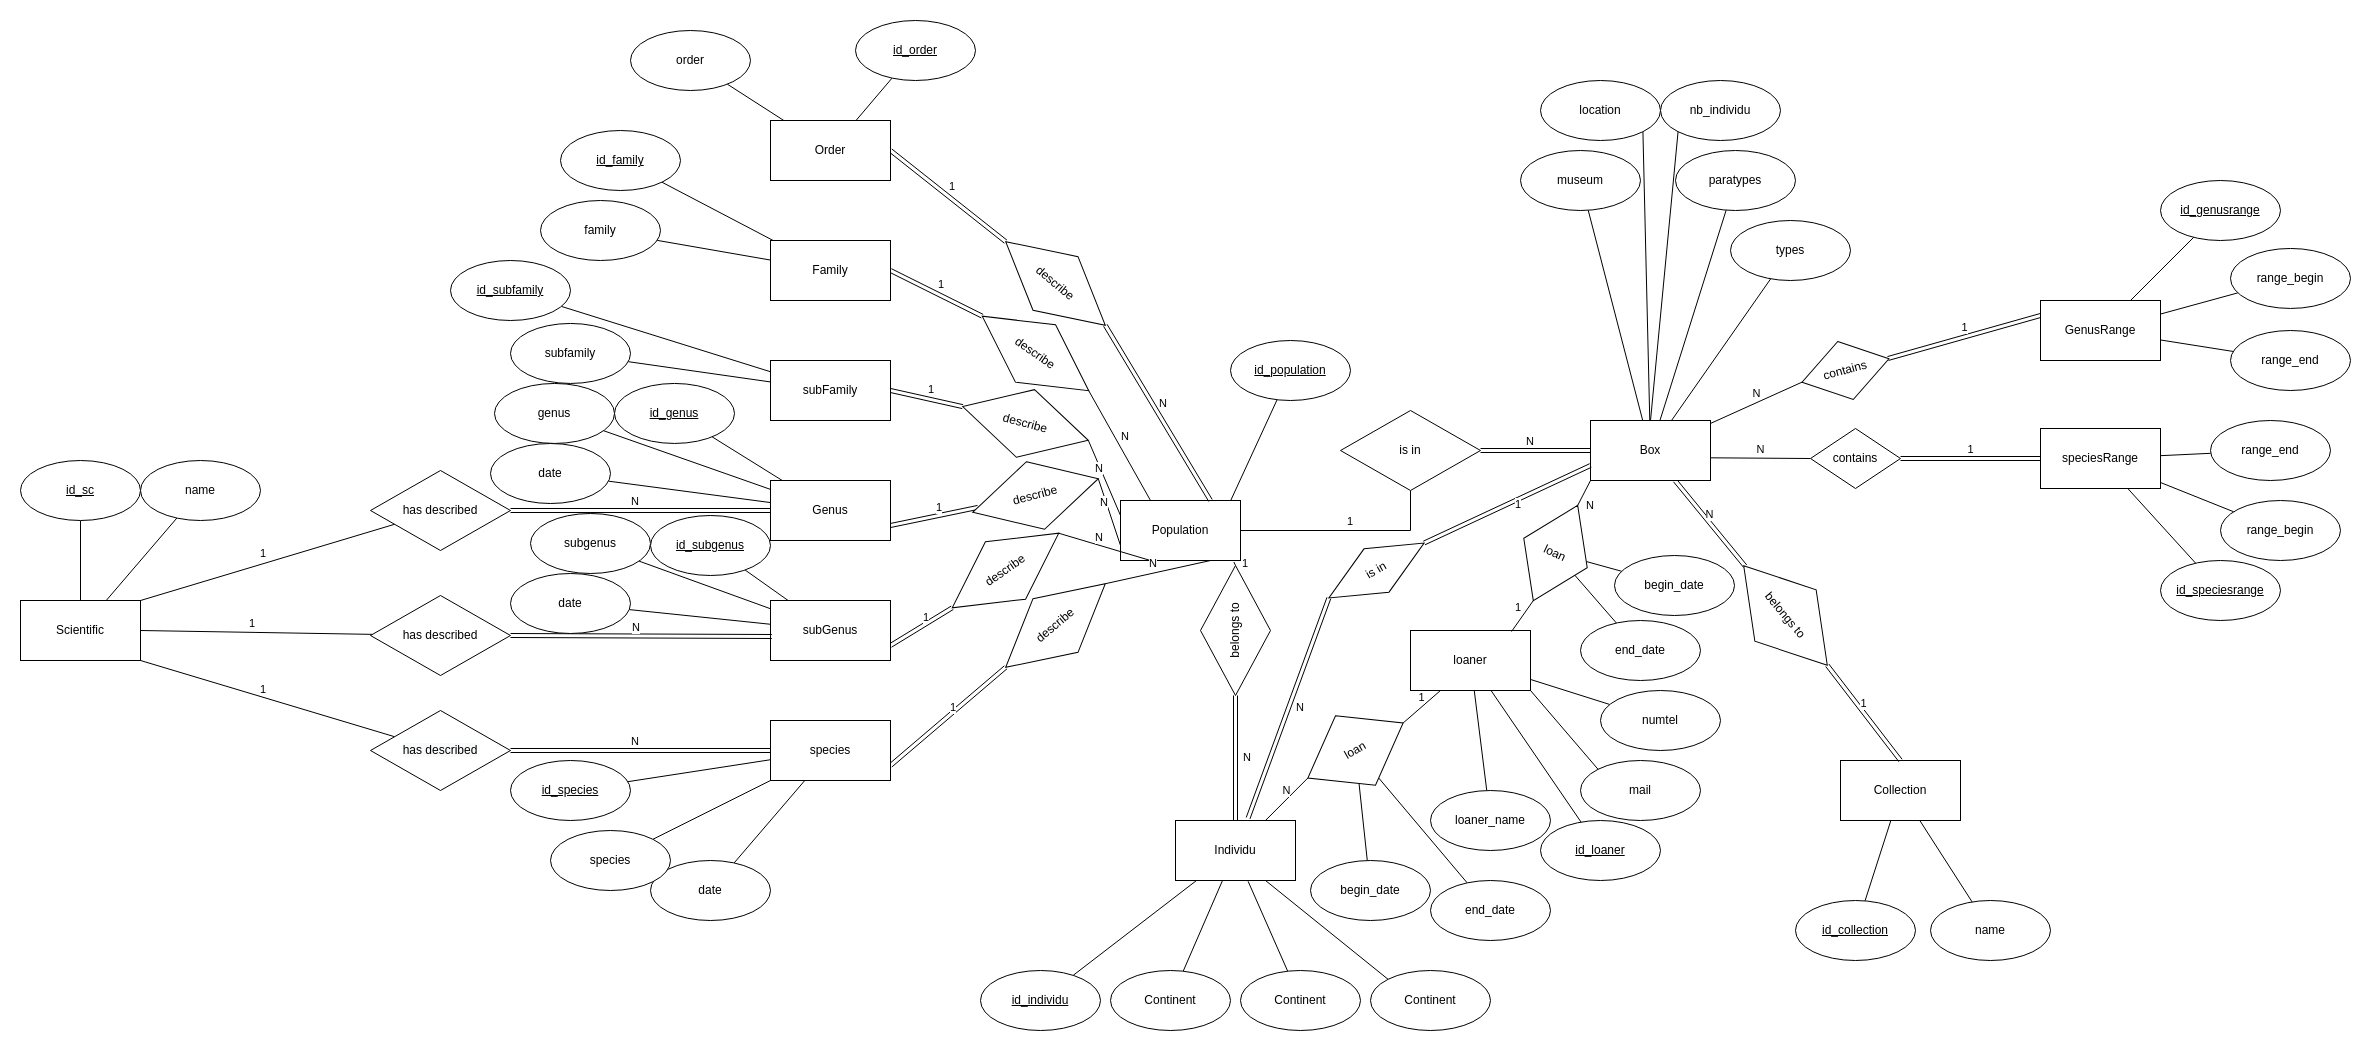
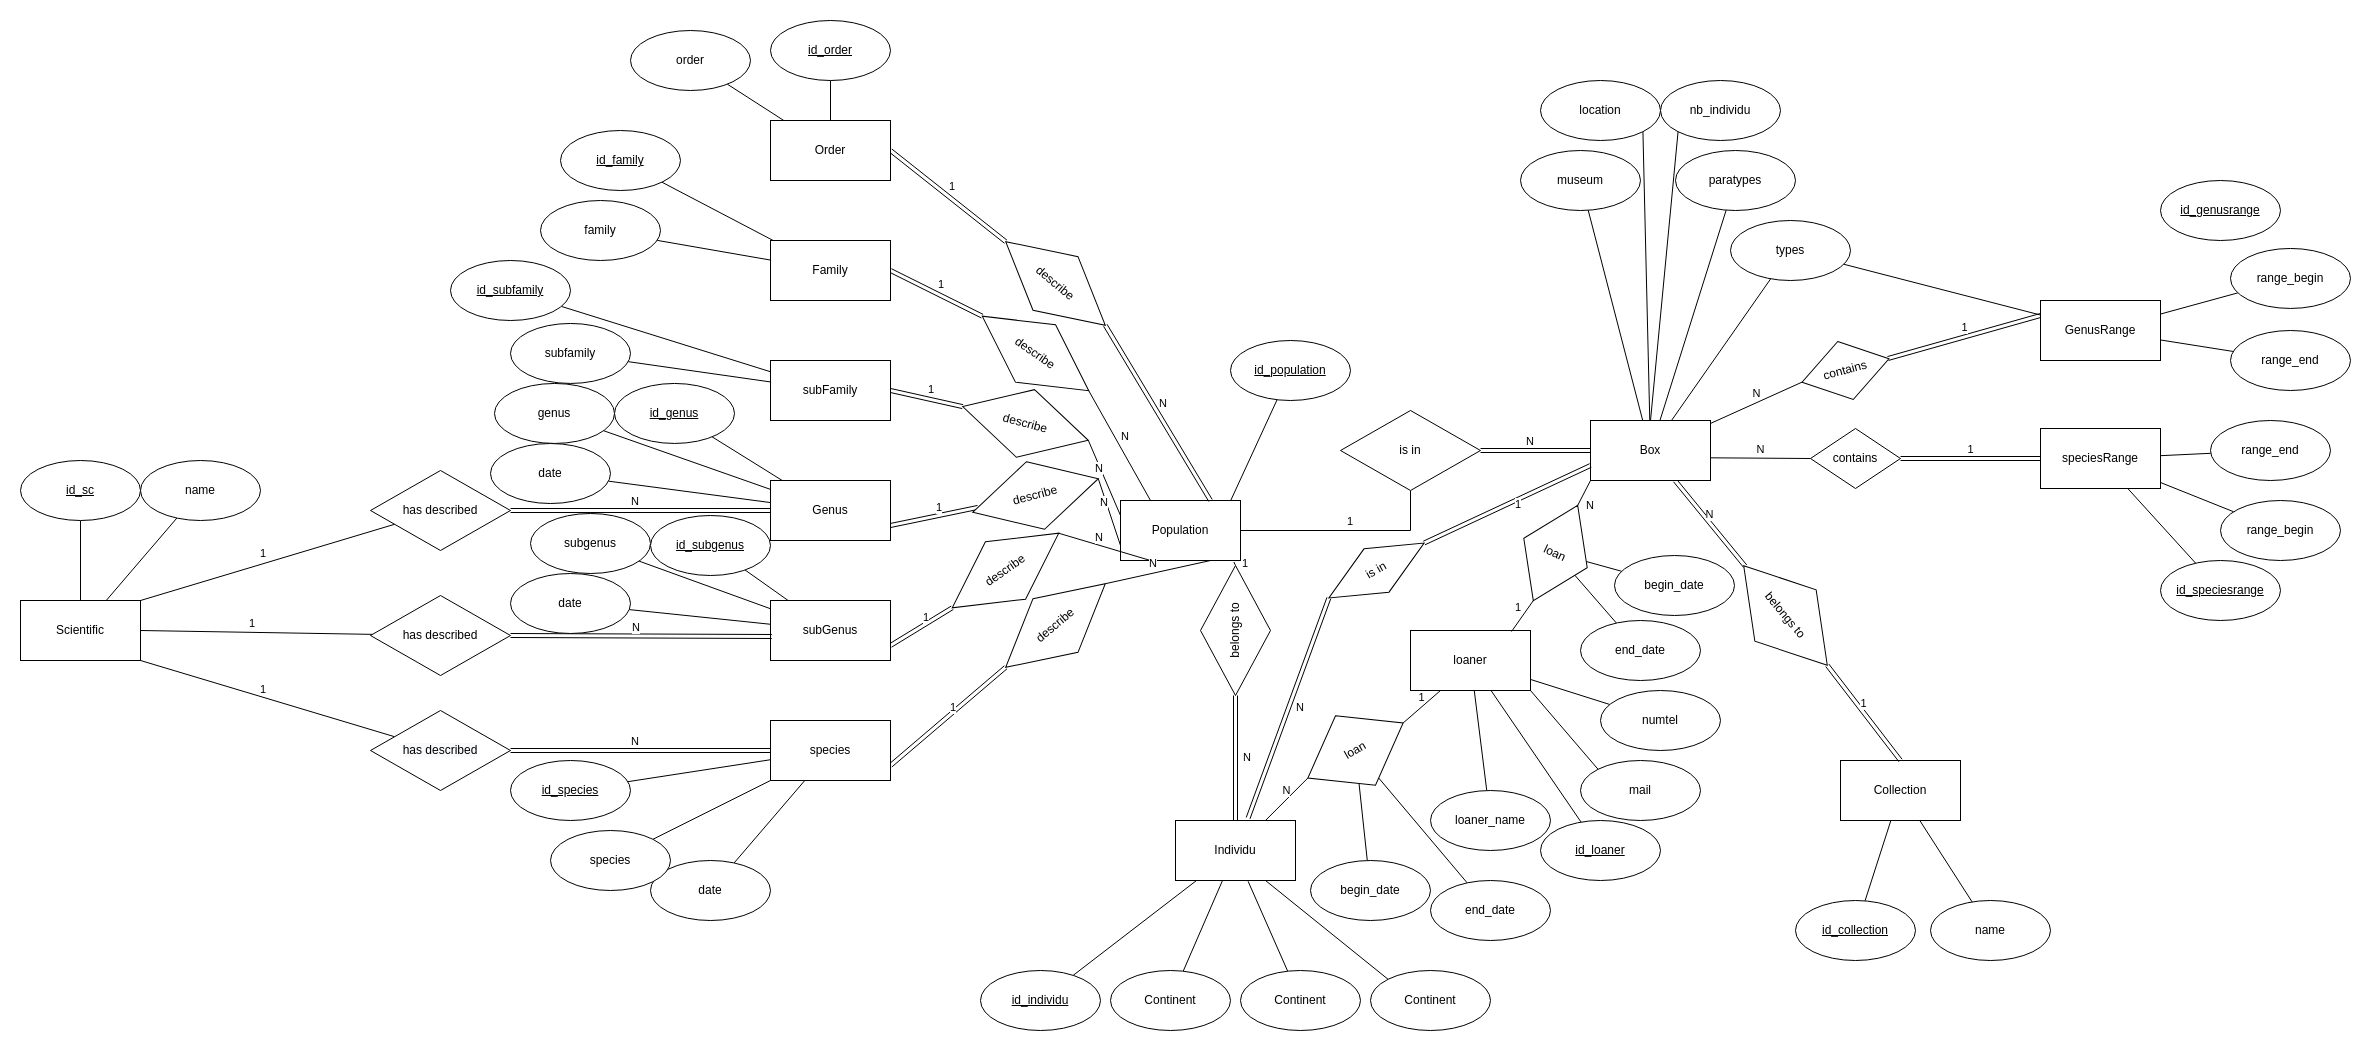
node "id_order": moved (916, 51) -> (831, 51)
edge "id_genusrange" -- "GenusRange": now "types" -- "GenusRange"
